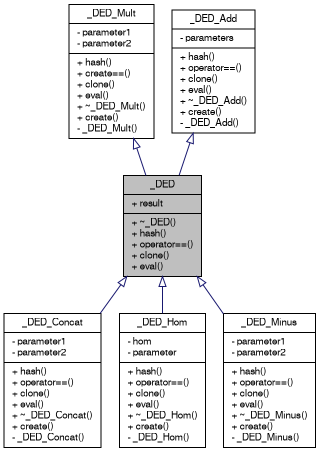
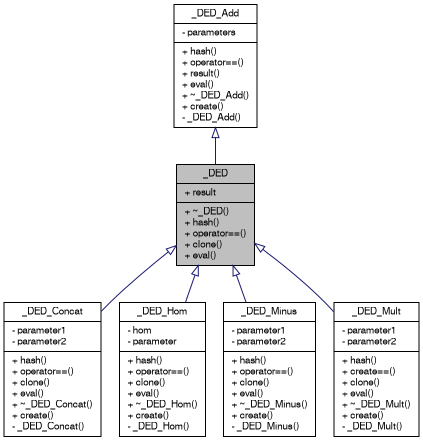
node "_DED_Add": text "+ clone()" -> "+ result()"
edge "_DED" -> "_DED_Mult": reversed
